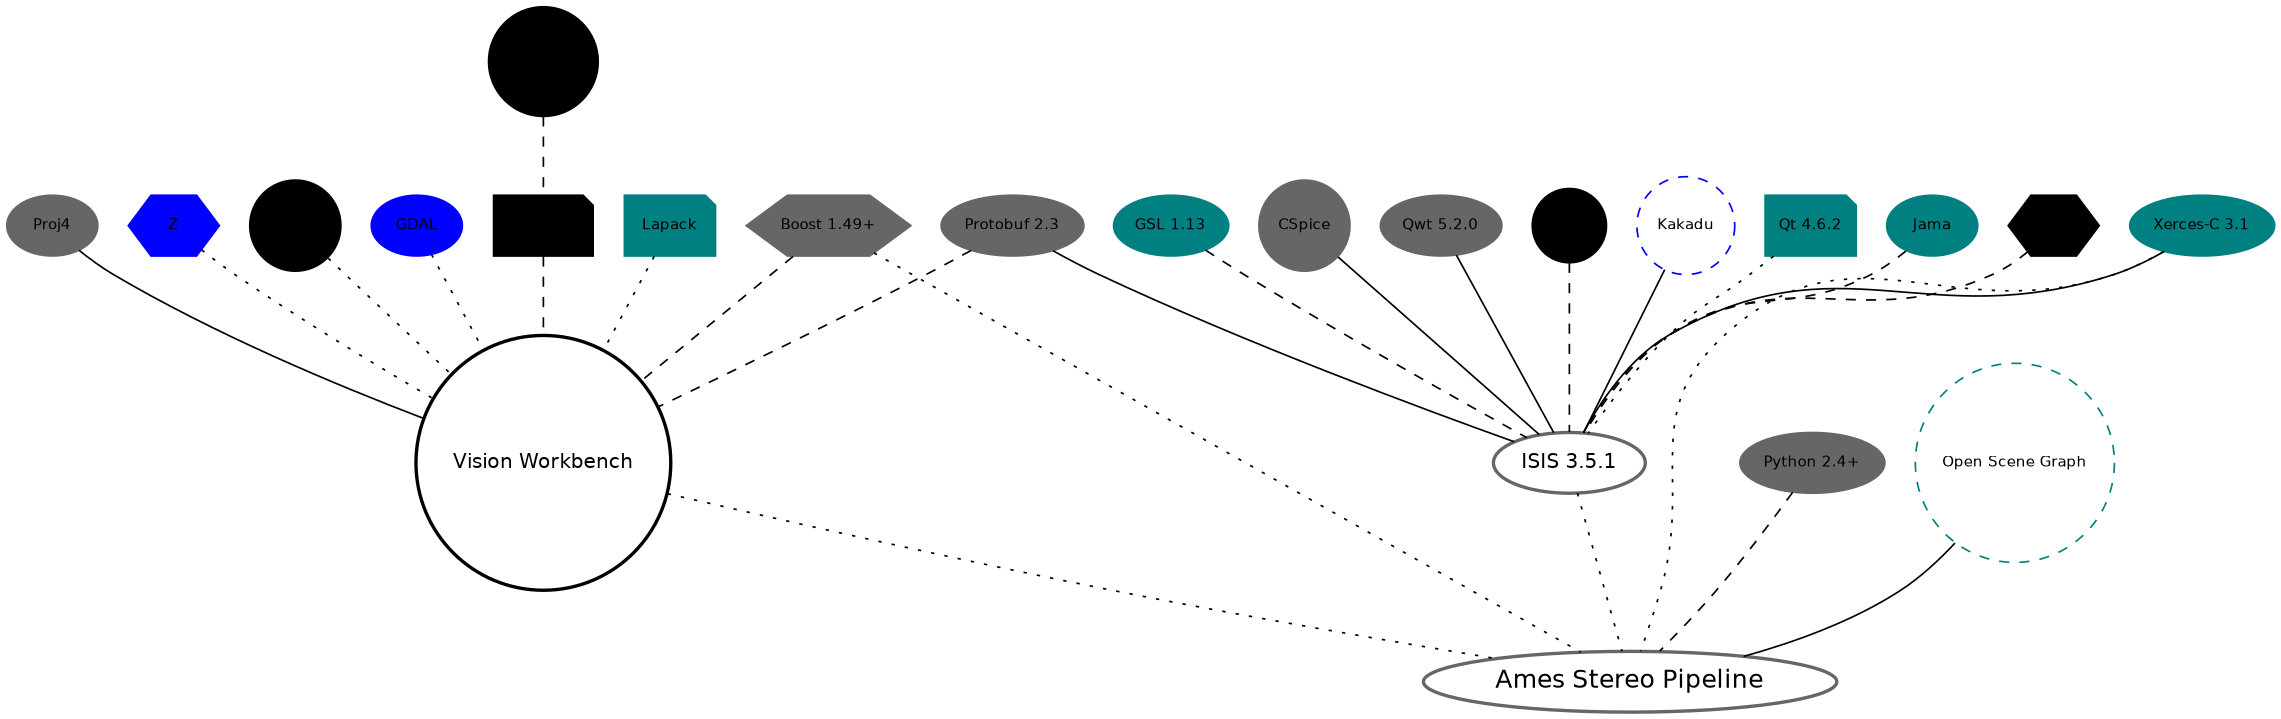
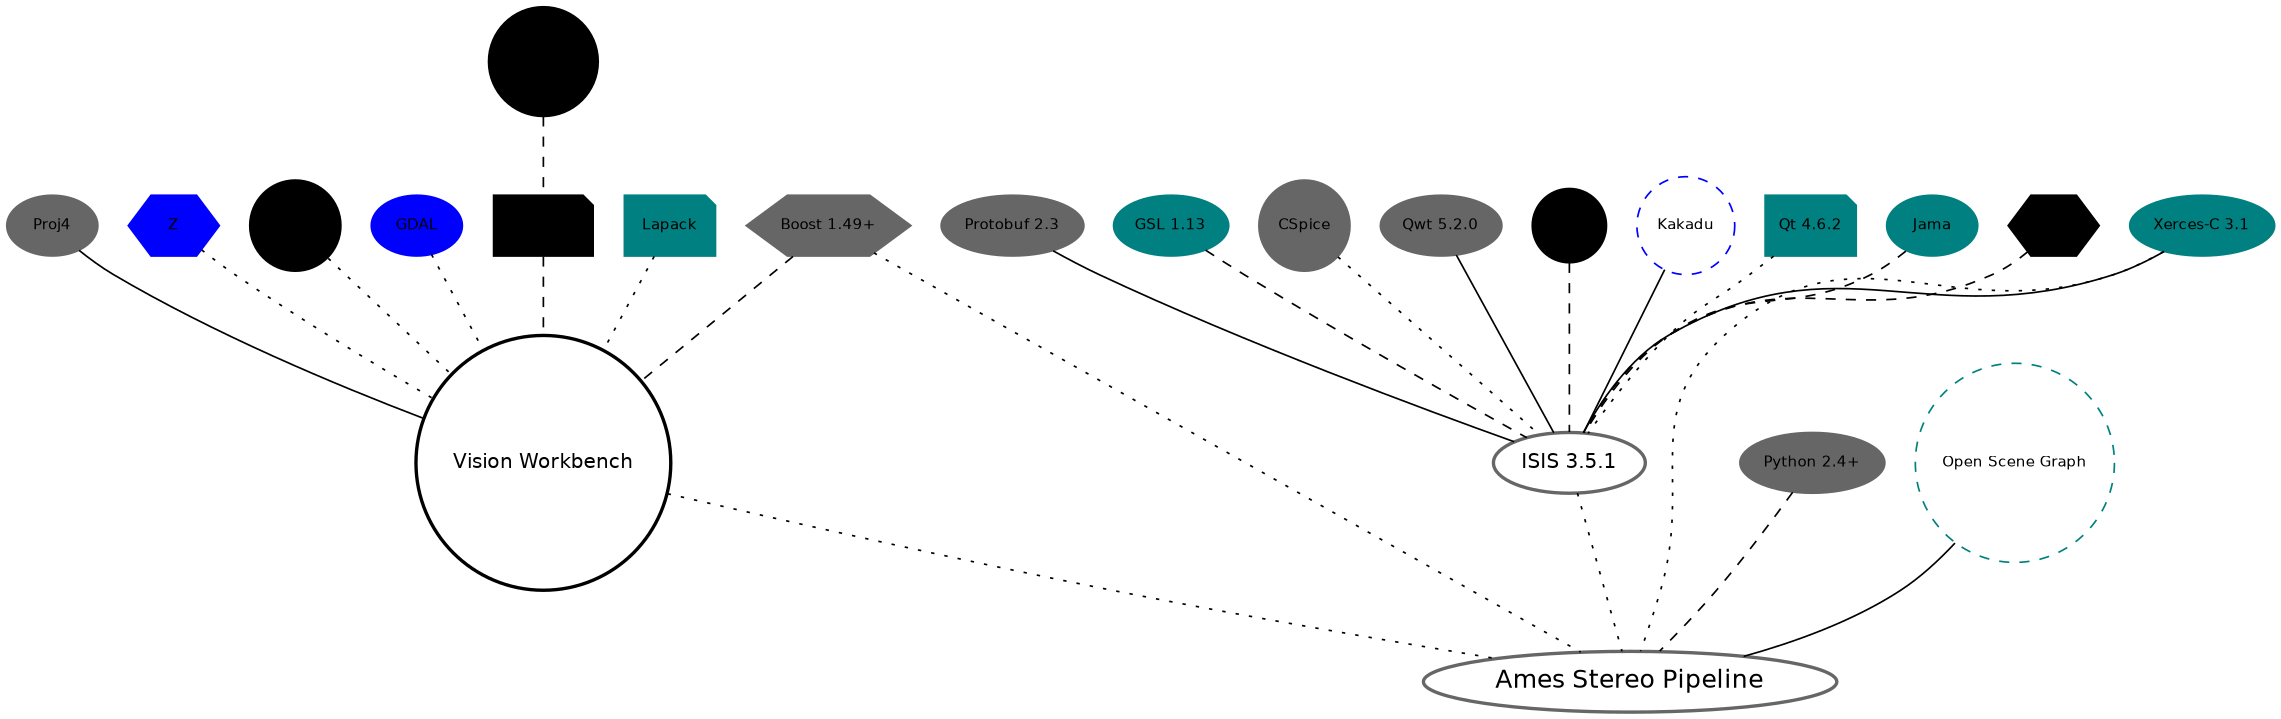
edge "Protobuf 2.3" -- "Vision Workbench": removed
edge "CSpice" -- "ISIS 3.5.1": style solid -> dotted
